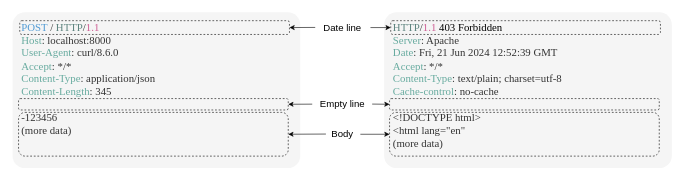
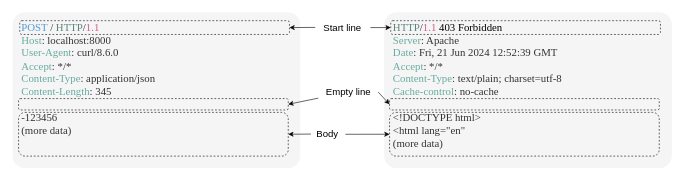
node "Date line": label "Date line" -> "Start line"
node "Empty line": moved (342, 104) -> (348, 92)
node "Body": moved (342, 134) -> (327, 134)
